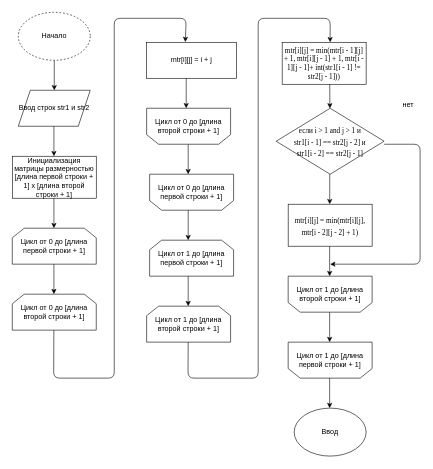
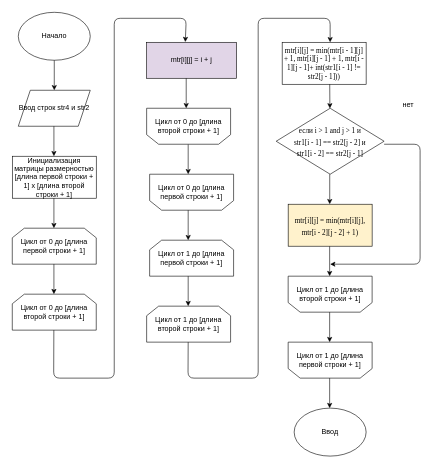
node "Начало": style dashed -> solid
node "mtr[i][j] = i + j": fillcolor #ffffff -> #e1d5e7
node "Ввод строк str1 и str2": label "Ввод строк str1 и str2" -> "Ввод строк str4 и str2"
node "mtr[i][j] = min(mtr[i][j], mtr[i - 2][j - 2] + 1)": fillcolor #ffffff -> #fff2cc
